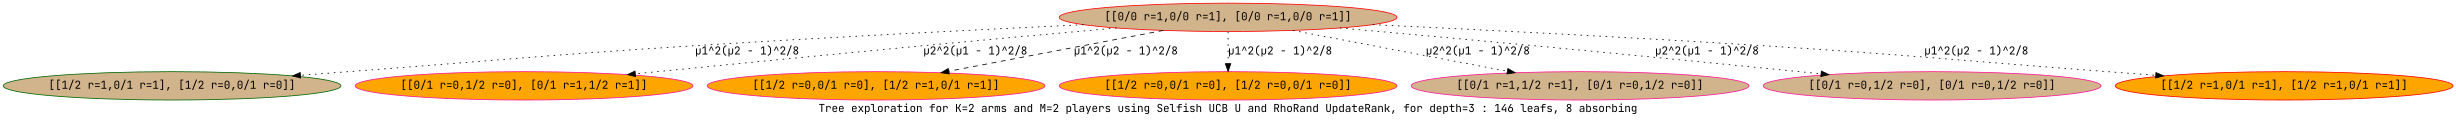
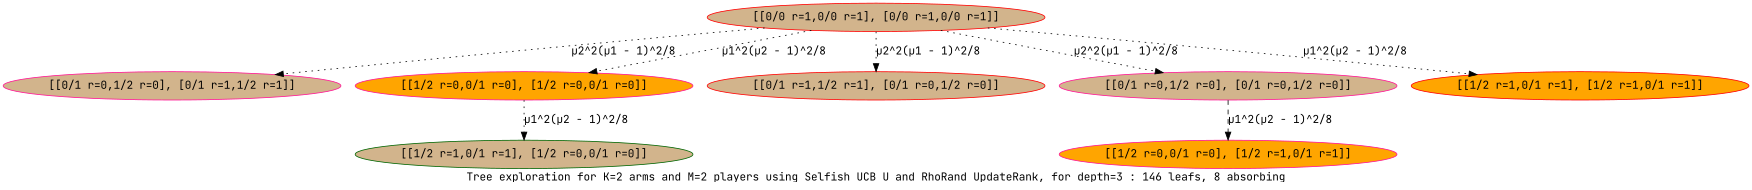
edge "[[0/0 r=1,0/0 r=1], [0/0 r=1,0/0 r=1]]" -> "[[1/2 r=1,0/1 r=1], [1/2 r=0,0/1 r=0]]": now "[[1/2 r=0,0/1 r=0], [1/2 r=0,0/1 r=0]]" -> "[[1/2 r=1,0/1 r=1], [1/2 r=0,0/1 r=0]]"
edge "[[0/0 r=1,0/0 r=1], [0/0 r=1,0/0 r=1]]" -> "[[1/2 r=0,0/1 r=0], [1/2 r=1,0/1 r=1]]": now "[[0/1 r=0,1/2 r=0], [0/1 r=0,1/2 r=0]]" -> "[[1/2 r=0,0/1 r=0], [1/2 r=1,0/1 r=1]]"
node "[[0/1 r=0,1/2 r=0], [0/1 r=1,1/2 r=1]]": fillcolor orange -> tan
node "[[0/1 r=1,1/2 r=1], [0/1 r=0,1/2 r=0]]": color deeppink -> red
